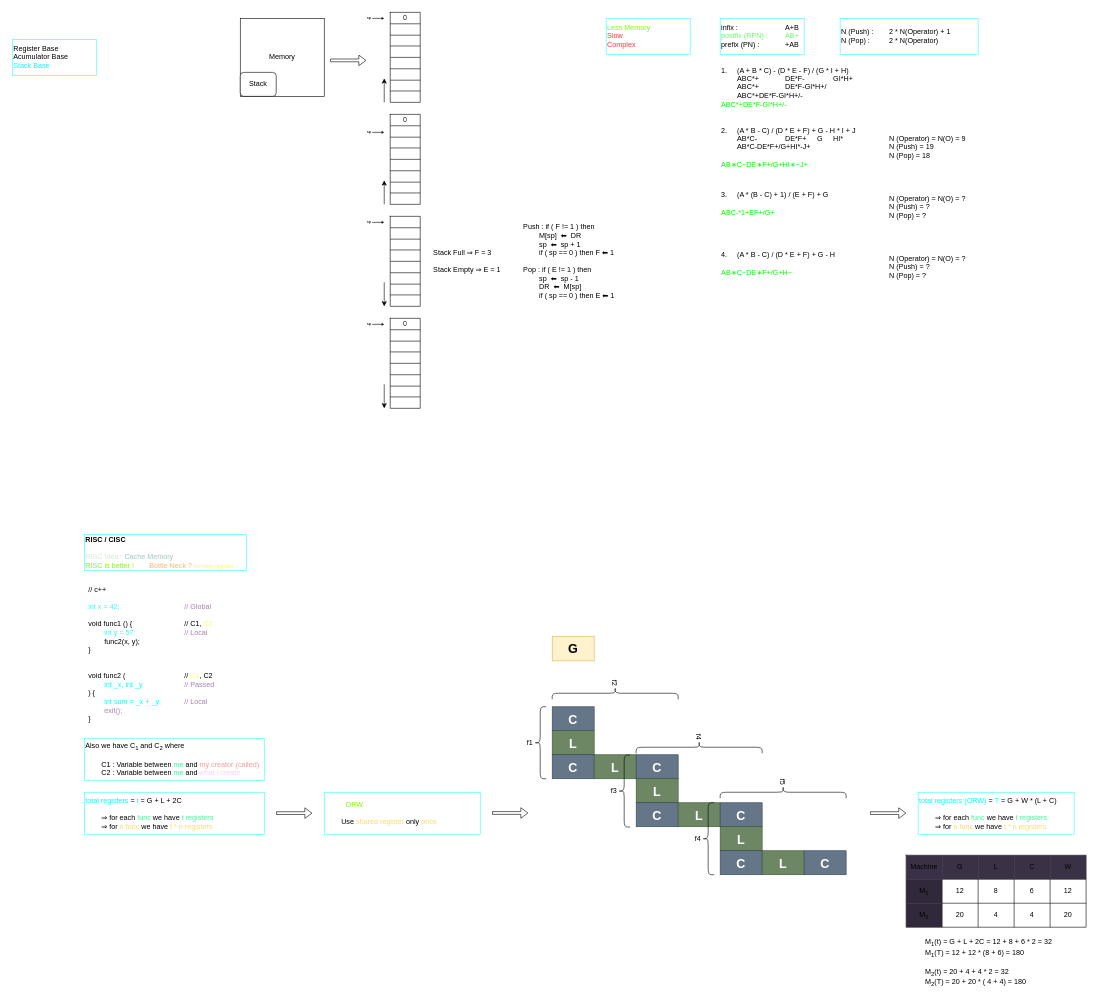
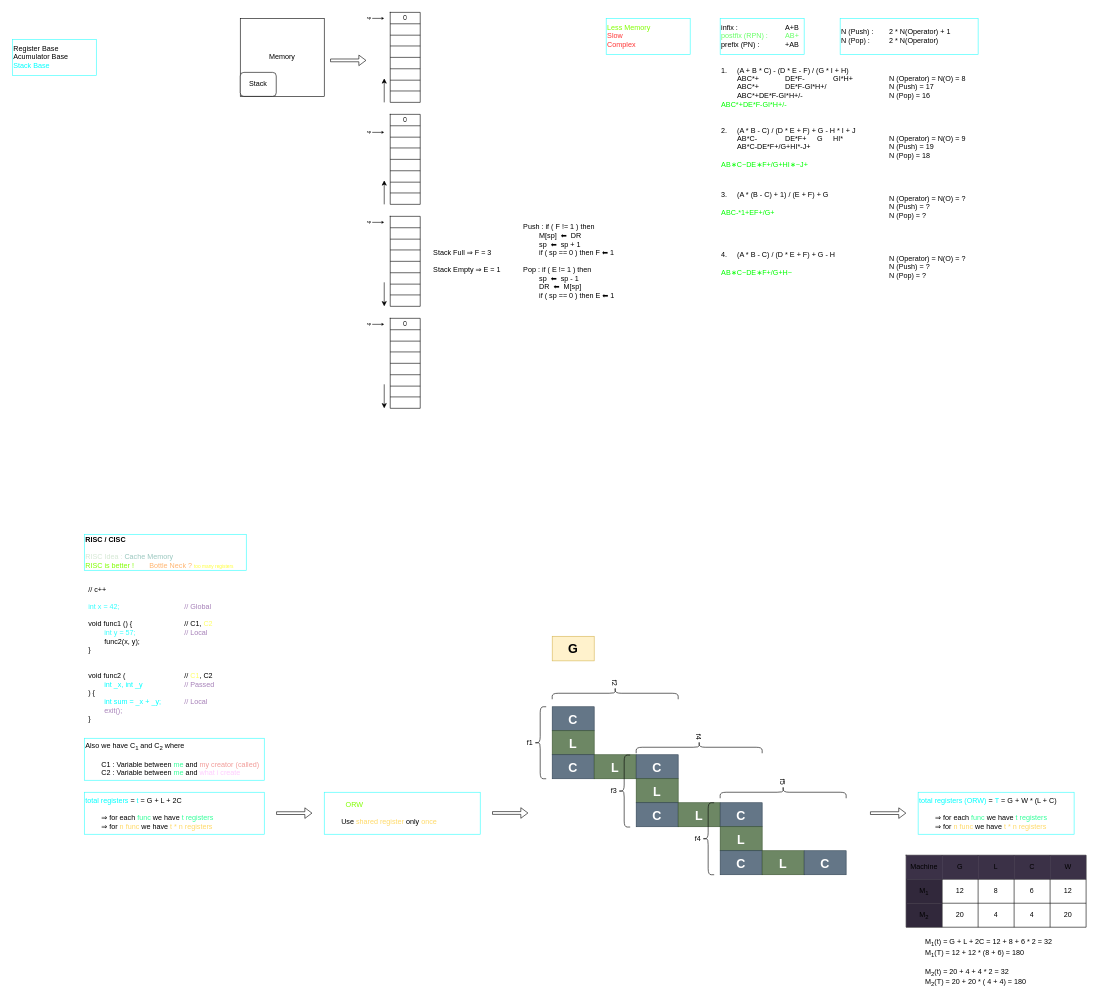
node "N (Operator) = N(O) = 8 N (Push) = 17 N (Pop) = 16": added
